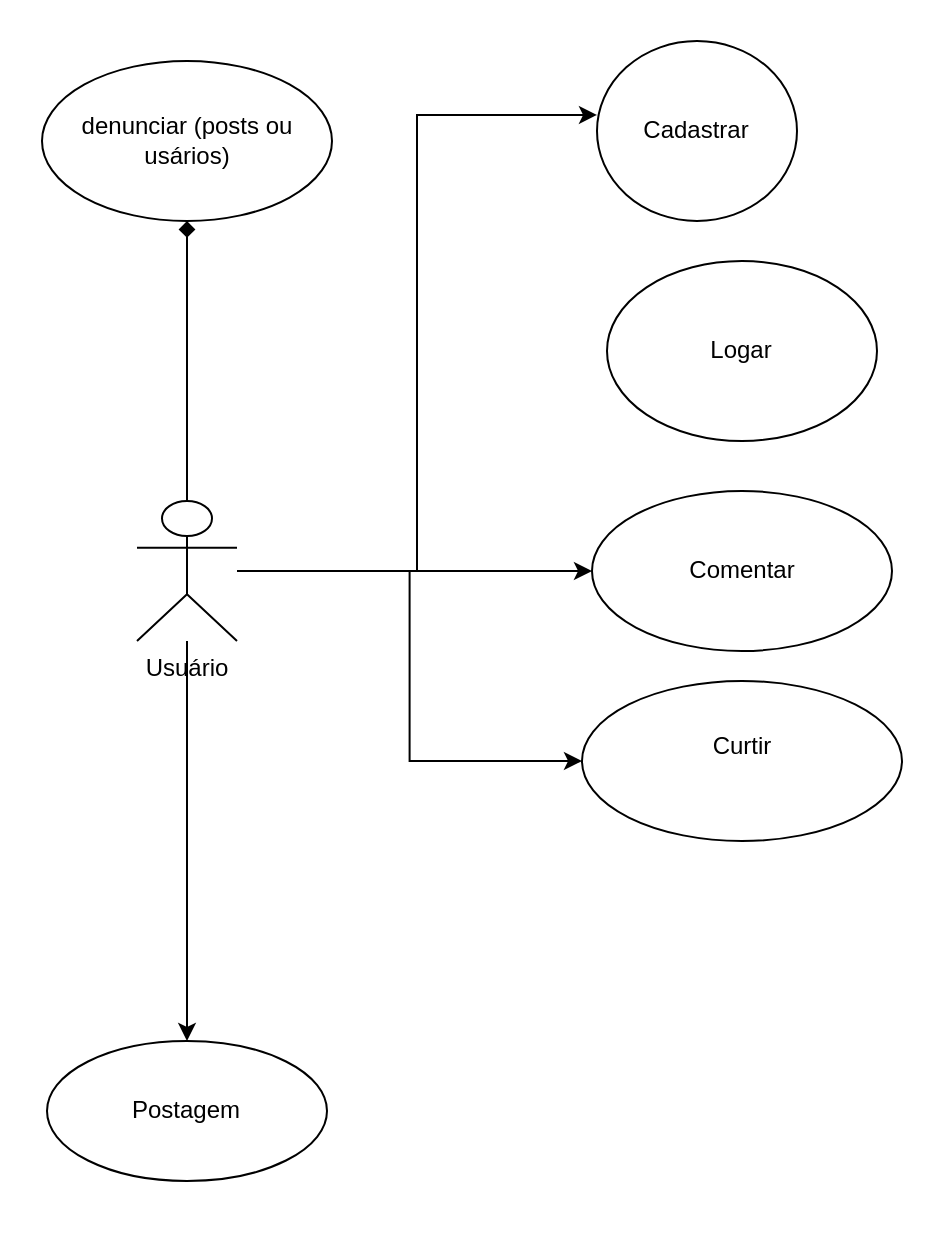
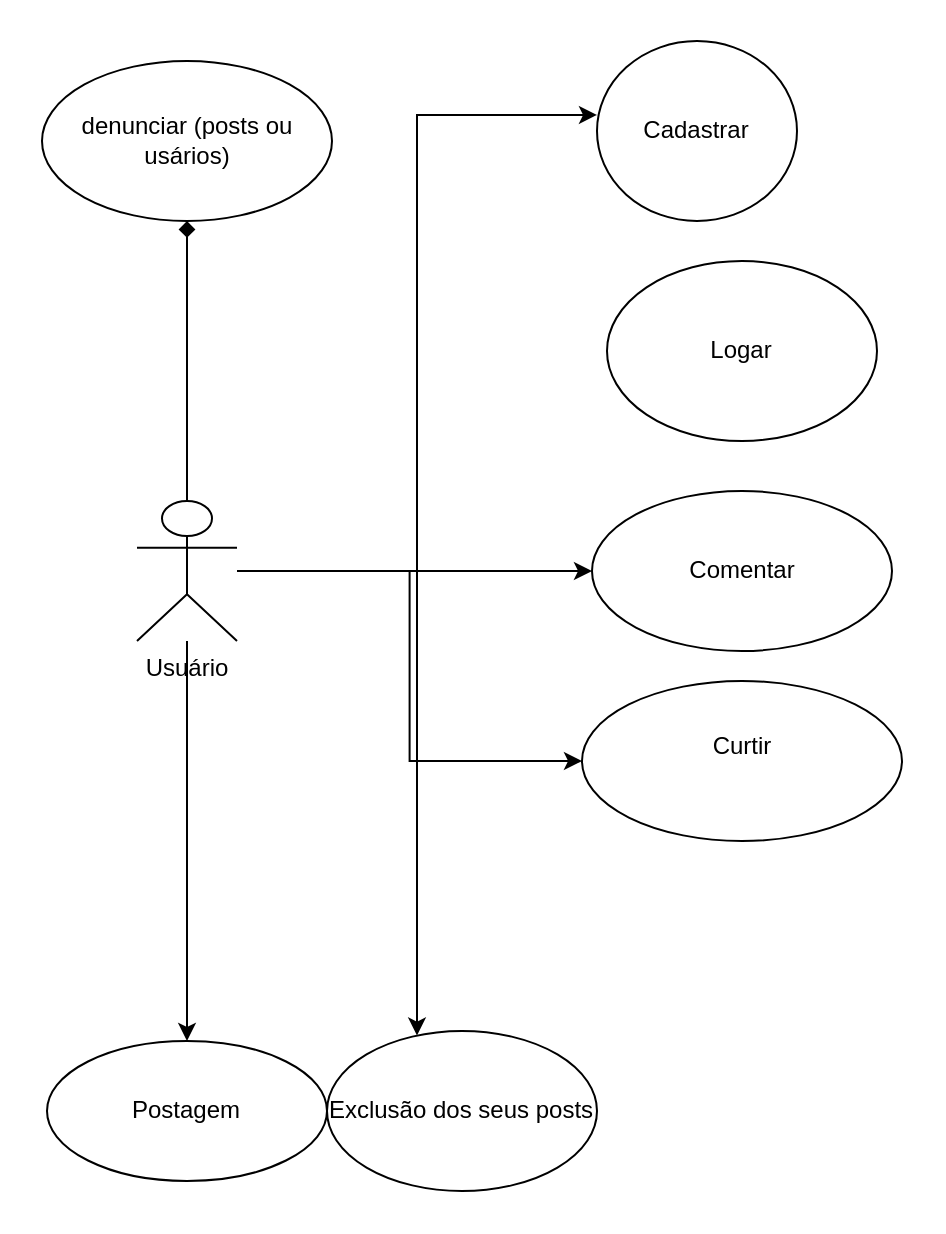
edge "Usuário" -> "Exclusão dos seus posts": added
node "Exclusão dos seus posts": added
